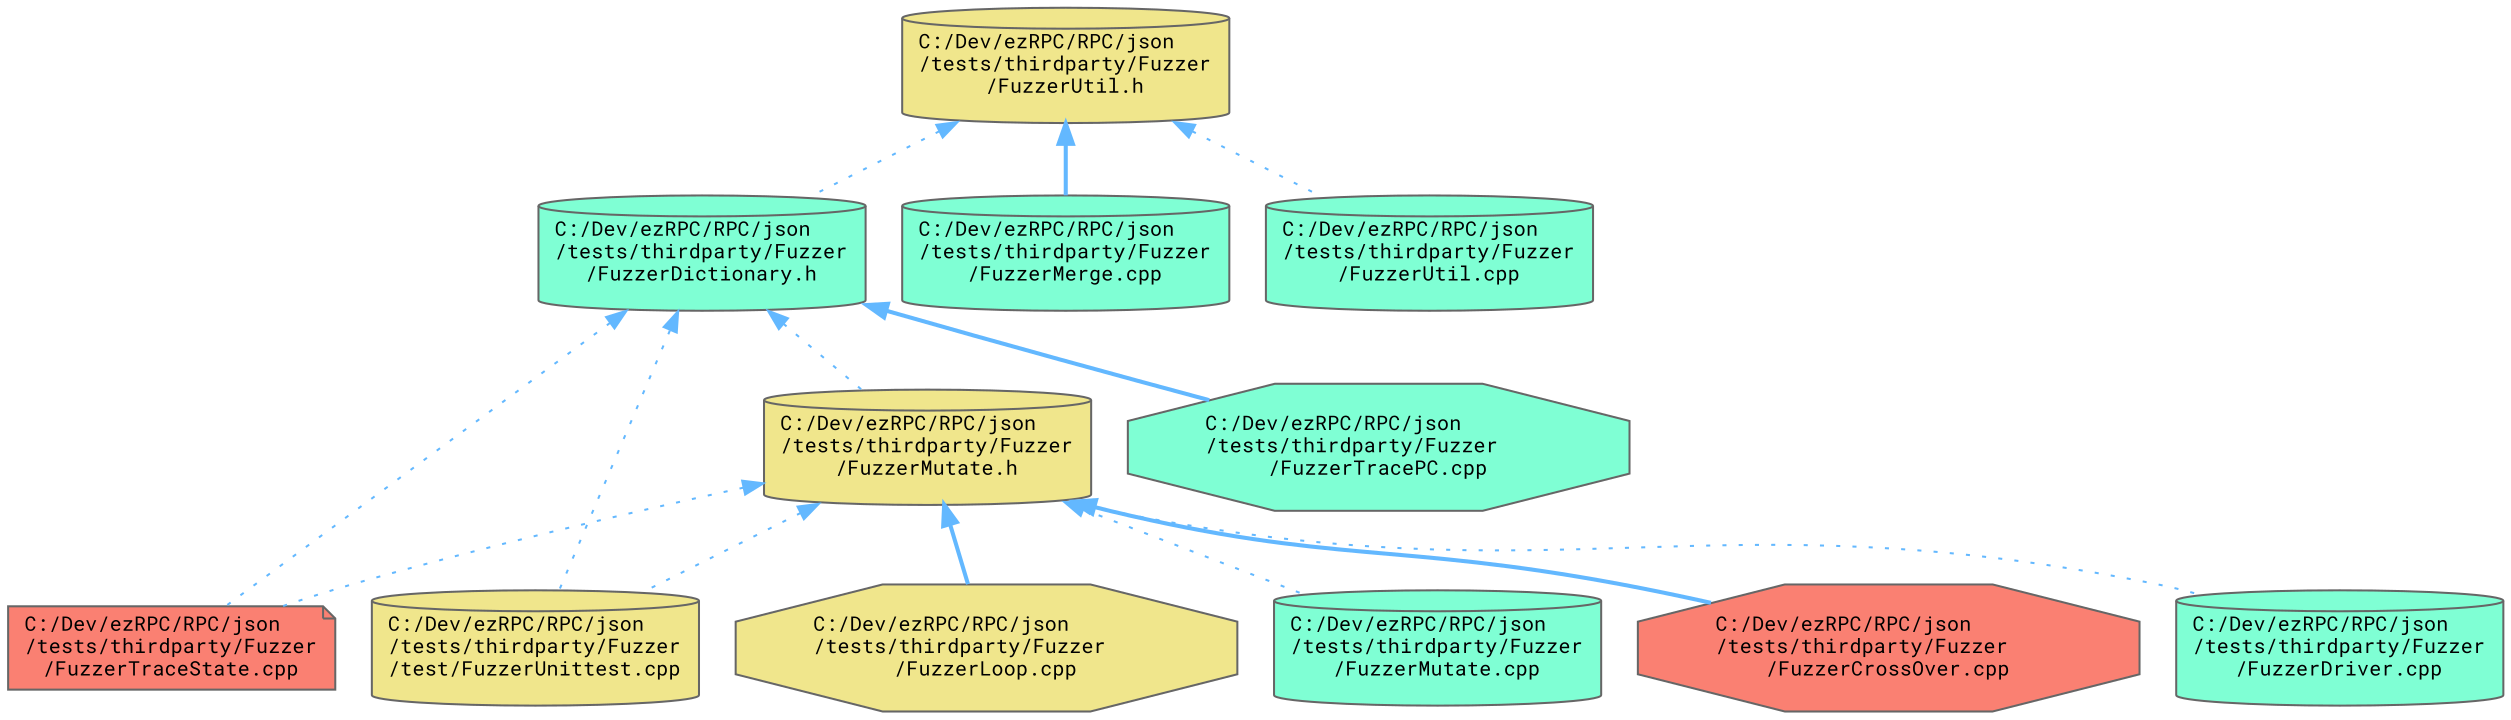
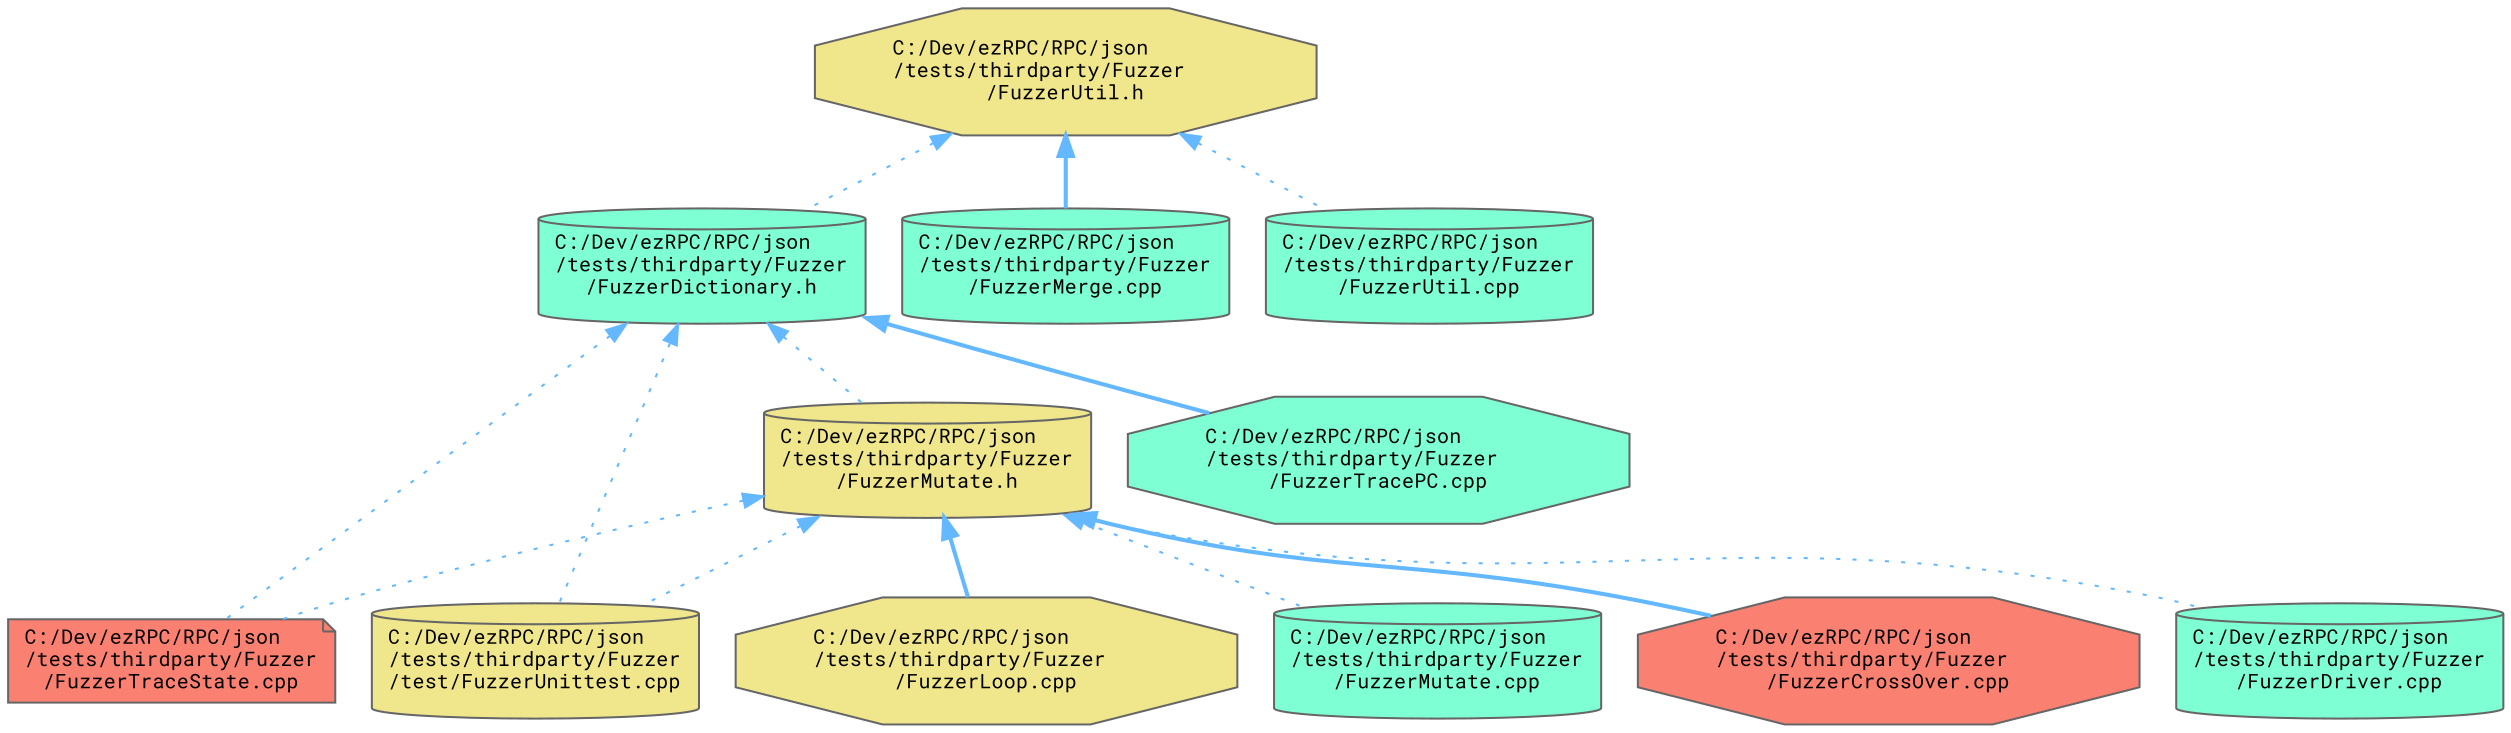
node "C:/Dev/ezRPC/RPC/json /tests/thirdparty/Fuzzer /FuzzerUtil.h": shape cylinder -> octagon
